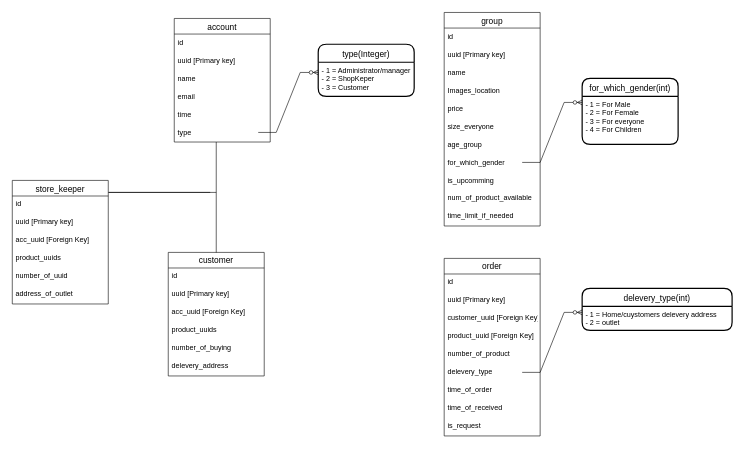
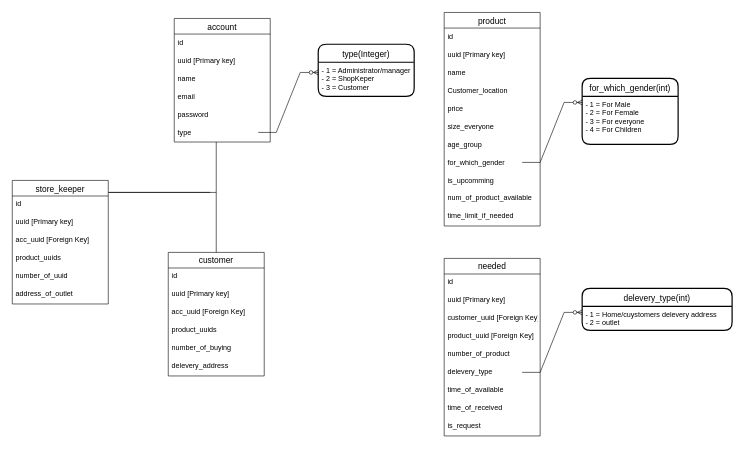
node "group": label "group" -> "product"
node "Images_location": label "Images_location" -> "Customer_location"
node "time": label "time" -> "password"
node "order": label "order" -> "needed"
node "time_of_order": label "time_of_order" -> "time_of_available"
